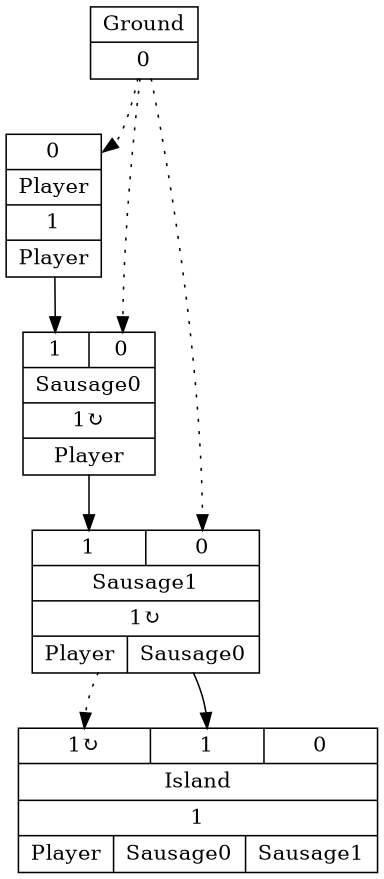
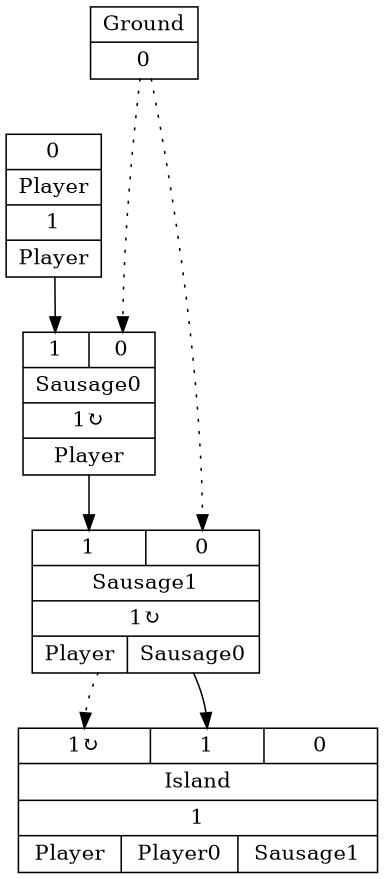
edge "Ground" -> "0": removed
node "1↻": text "Sausage0" -> "Player0"
